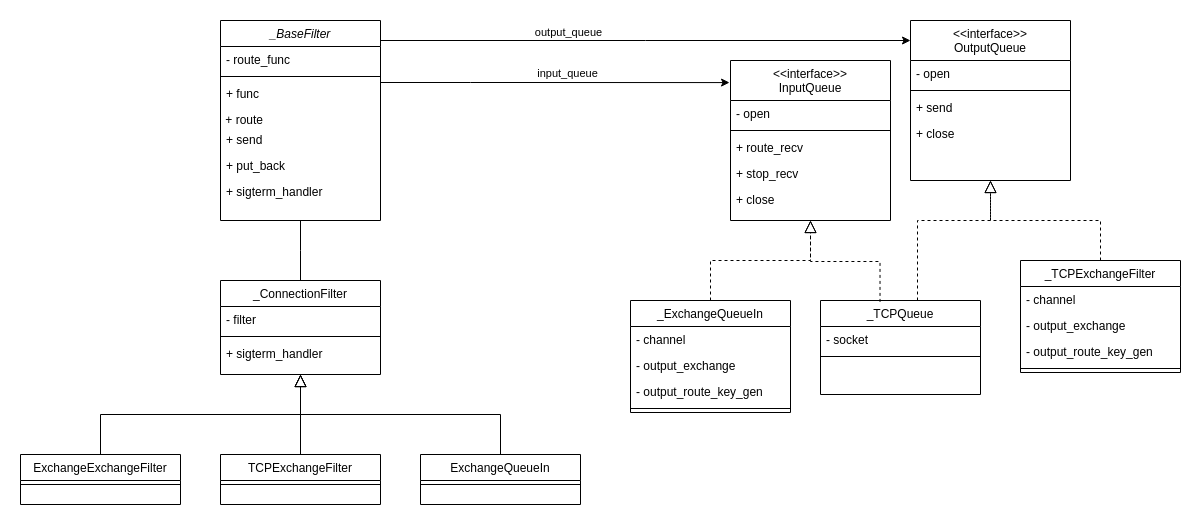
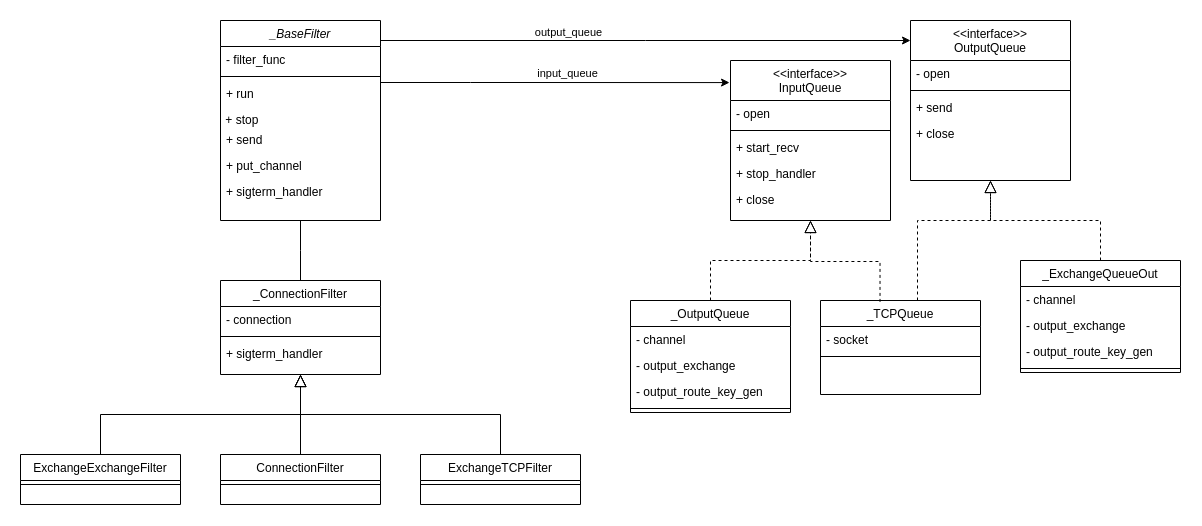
node "- route_func": label "- route_func" -> "- filter_func"
node "+ func": label "+ func" -> "+ run"
node "+ route": label "+ route" -> "+ stop"
node "+ route_recv": label "+ route_recv" -> "+ start_recv"
node "+ put_back": label "+ put_back" -> "+ put_channel"
node "+ stop_recv": label "+ stop_recv" -> "+ stop_handler"
node "_TCPExchangeFilter": label "_TCPExchangeFilter" -> "_ExchangeQueueOut"
node "_ExchangeQueueIn": label "_ExchangeQueueIn" -> "_OutputQueue"
node "- filter": label "- filter" -> "- connection"
node "TCPExchangeFilter": label "TCPExchangeFilter" -> "ConnectionFilter"
node "ExchangeQueueIn": label "ExchangeQueueIn" -> "ExchangeTCPFilter"
